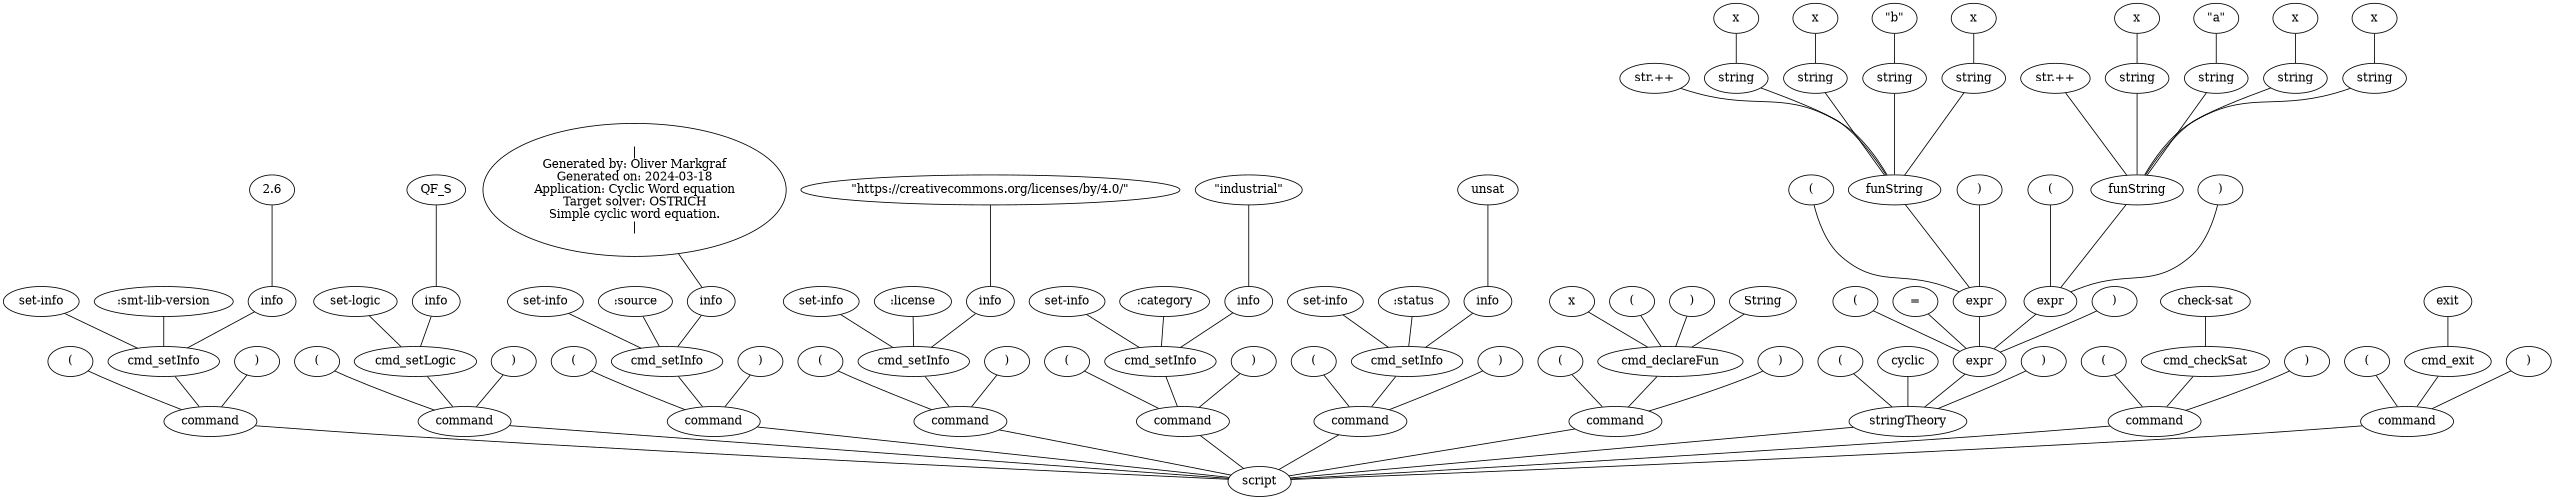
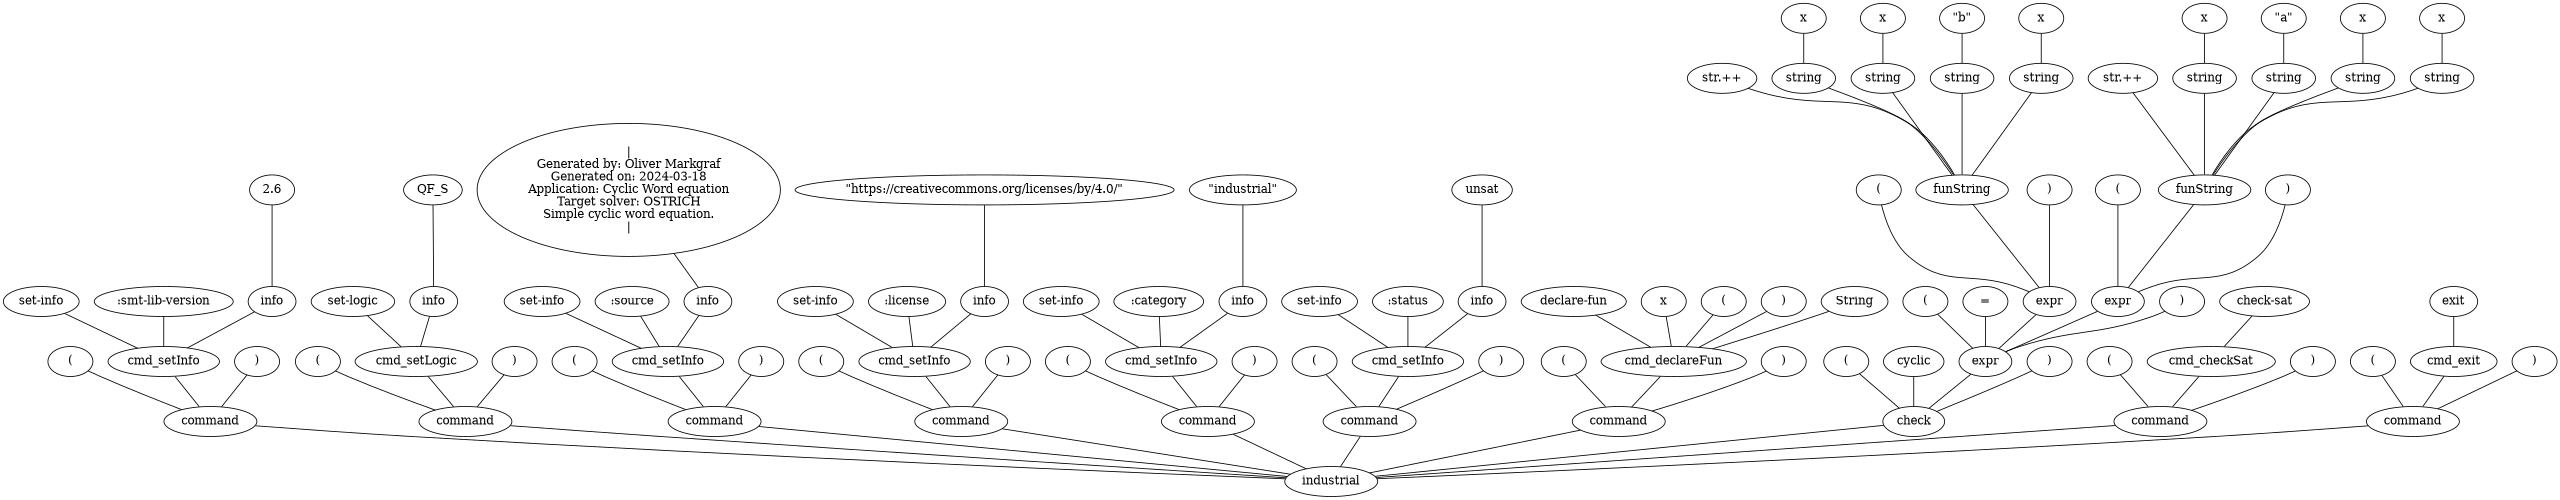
node "declare-fun": added
node "stringTheory": label "stringTheory" -> "check"
node "script": label "script" -> "industrial"
